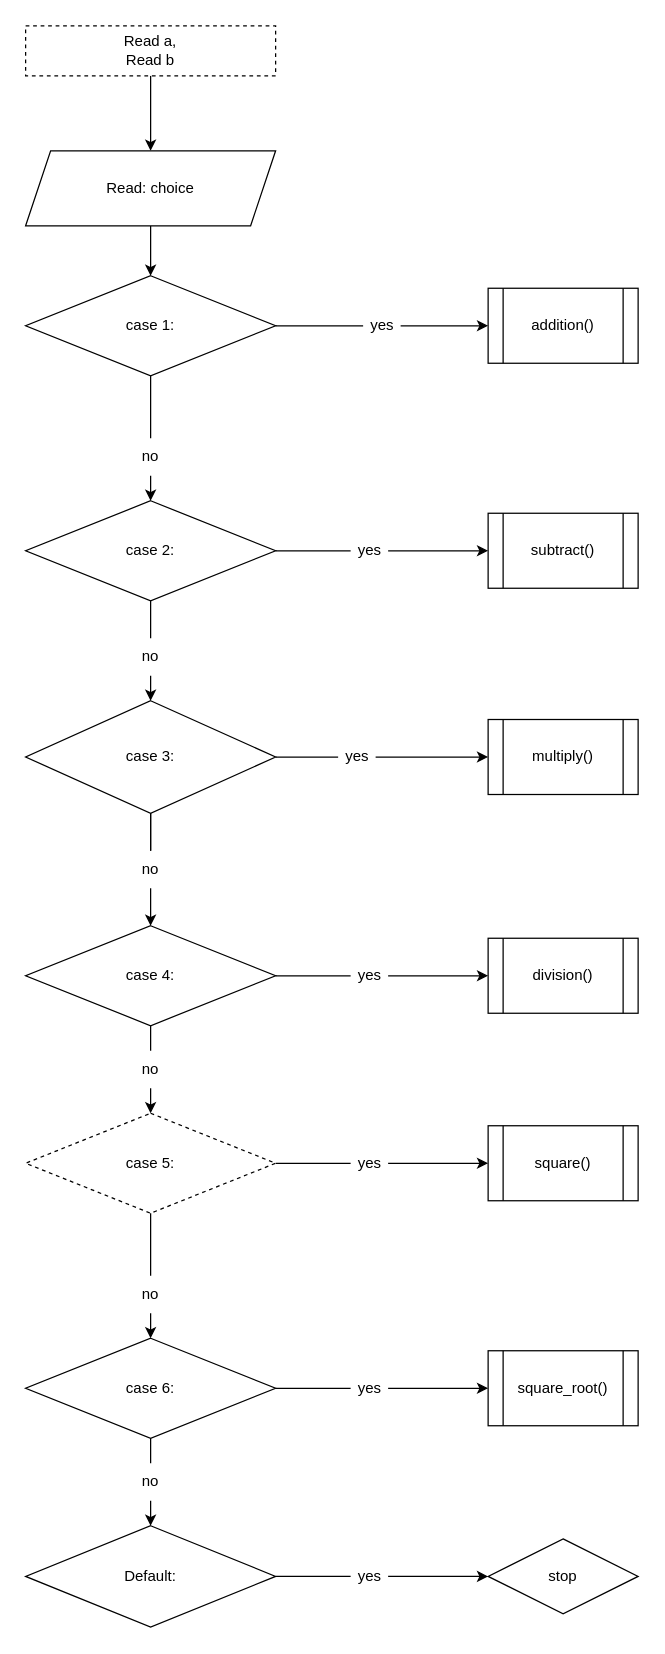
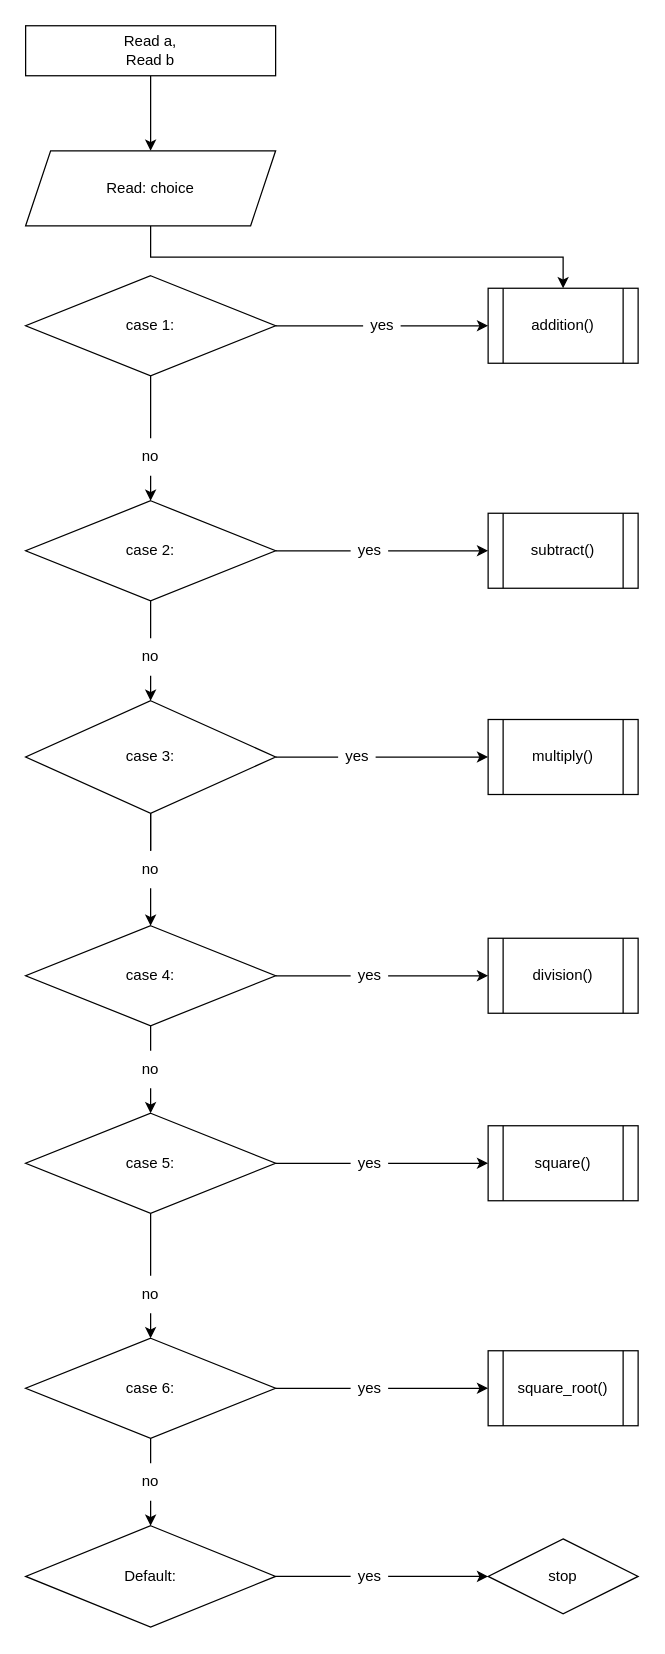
node "Read a, Read b": style dashed -> solid
edge "Read: choice" -> "case 1:": now "Read: choice" -> "addition()"
node "case 5:": style dashed -> solid
